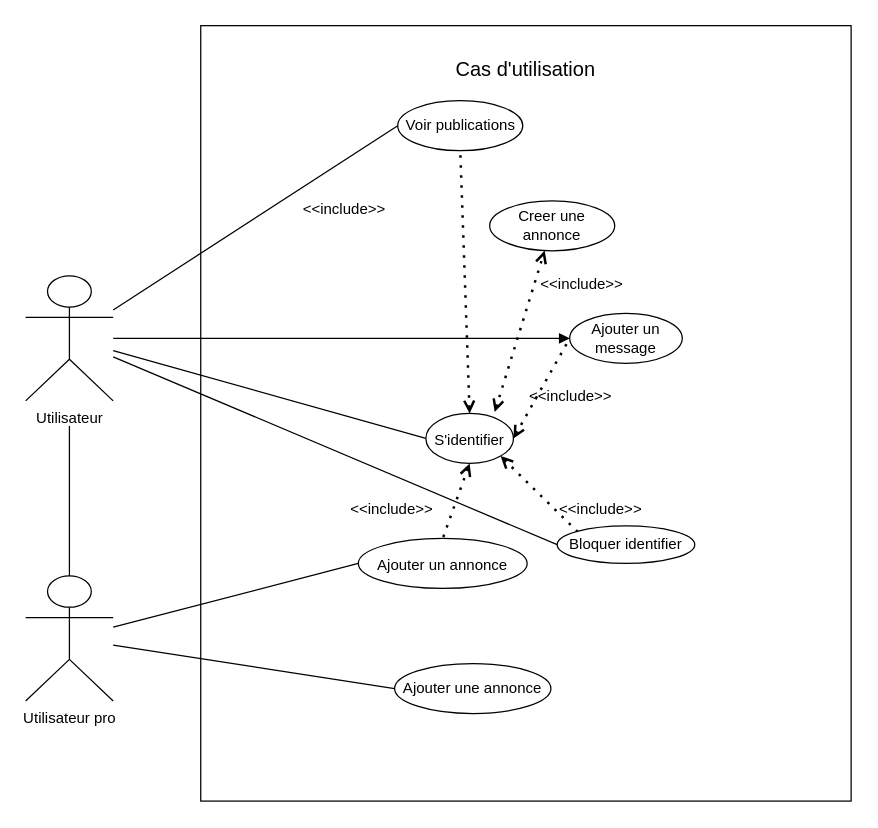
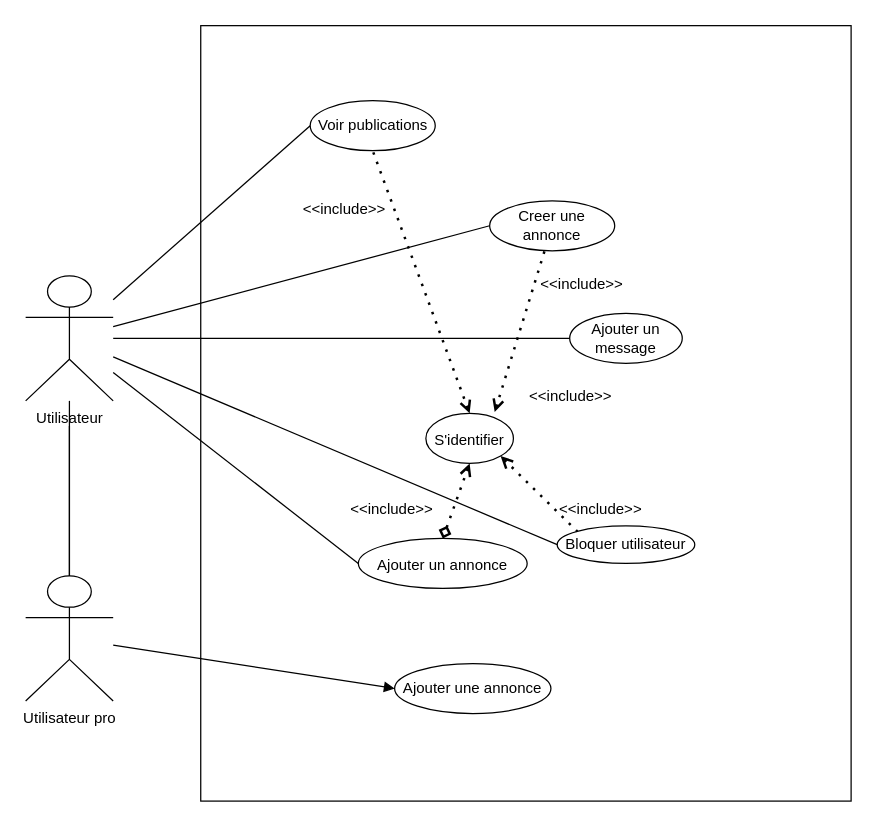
node "Cas d'utilisation": removed
node "Voir publications": moved (460, 126) -> (373, 126)
edge "Creer une annonce" -- "S'identifier": arrowhead open -> none
edge "Creer une annonce" -- "Utilisateur": added
edge "Utilisateur" -> "Ajouter un message": arrowhead block -> none
edge "Ajouter un message" -> "S'identifier": removed
edge "Utilisateur" -- "S'identifier": now "Utilisateur" -- "Utilisateur pro"
edge "Ajouter un annonce" -> "S'identifier": arrowhead none -> diamond
node "Bloquer identifier": label "Bloquer identifier" -> "Bloquer utilisateur"
edge "Ajouter un annonce" -- "Utilisateur pro": now "Ajouter un annonce" -- "Utilisateur"
edge "Utilisateur pro" -- "Ajouter une annonce": arrowhead none -> block
